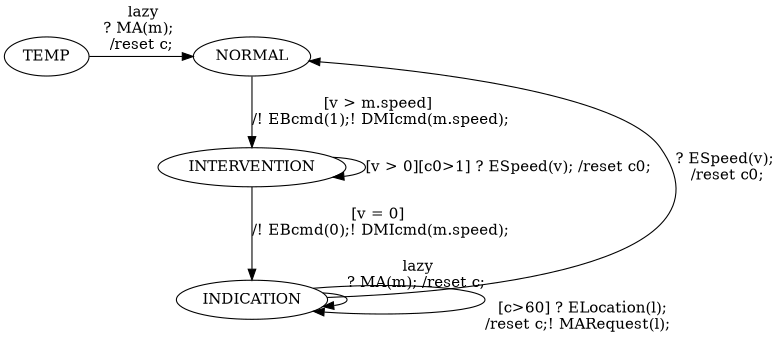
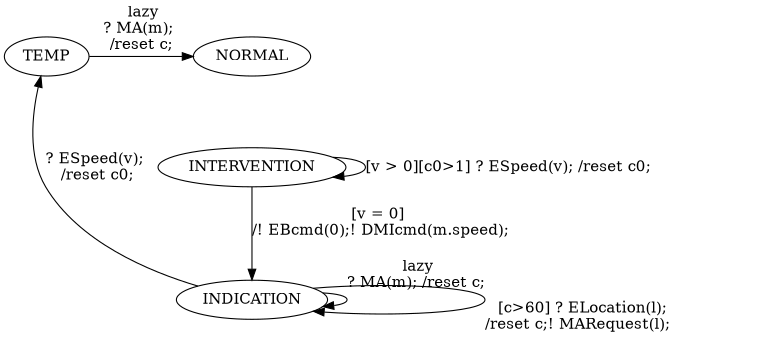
edge "NORMAL" -> "INTERVENTION": removed, label "[v > m.speed] /! EBcmd(1);! DMIcmd(m.speed);"
edge "INDICATION" -> "NORMAL": now "INDICATION" -> "TEMP"
